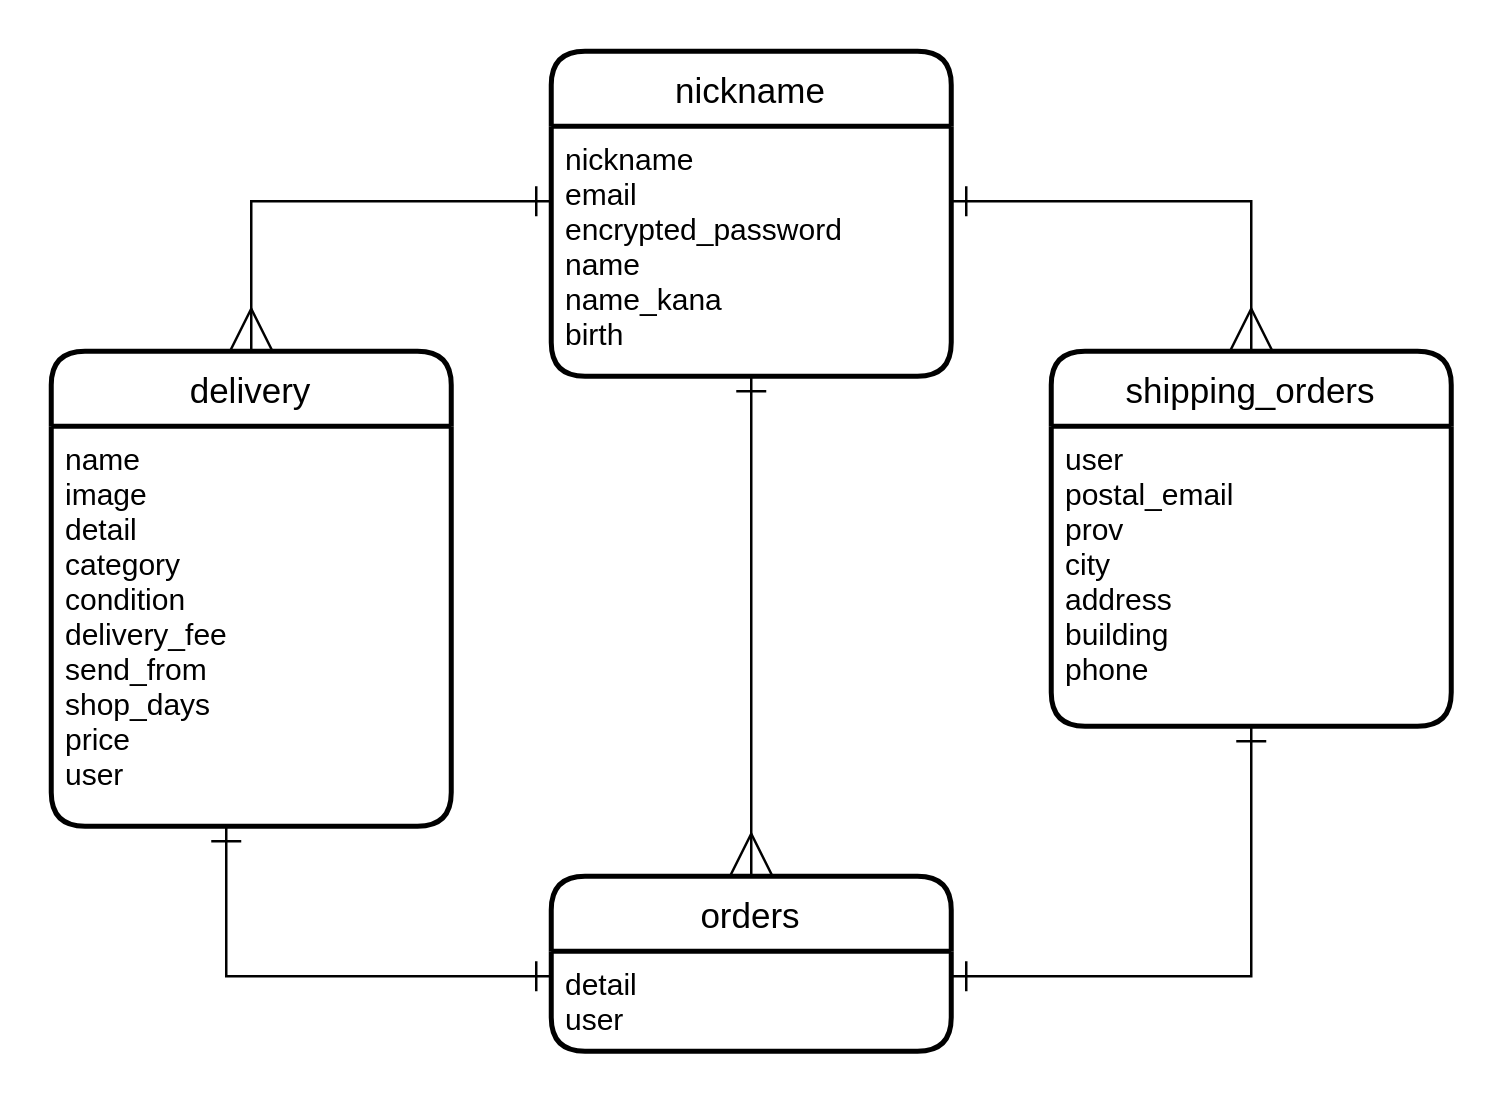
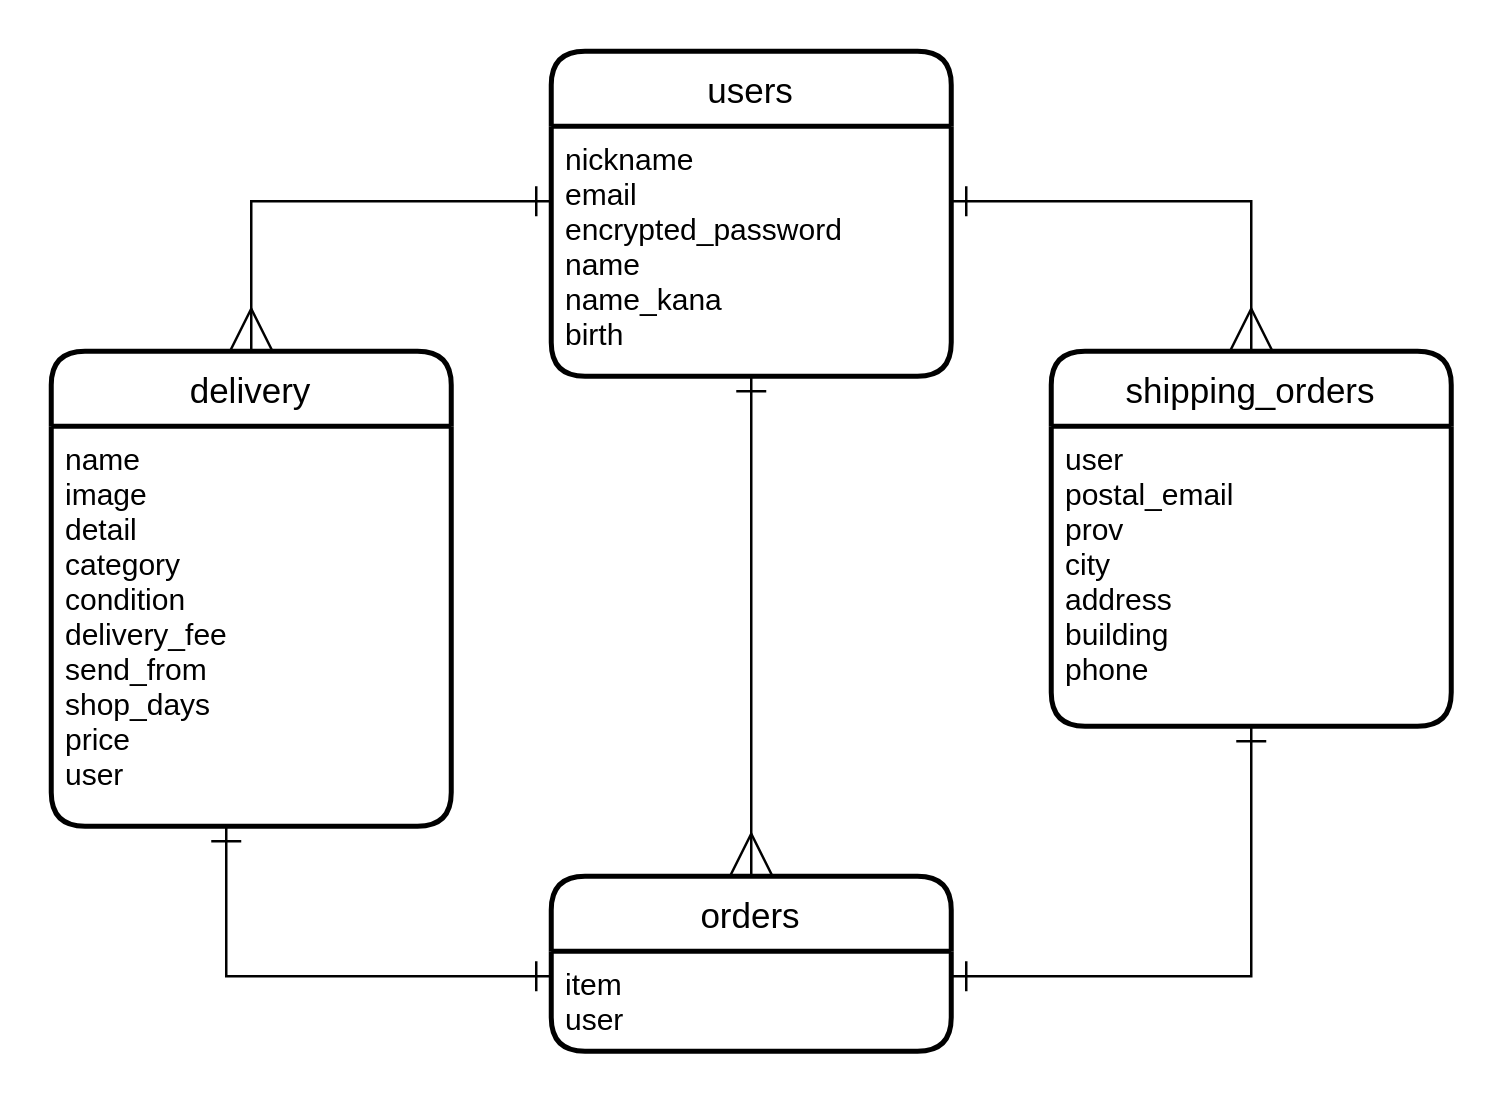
node "nickname": label "nickname" -> "users"
node "detail user": label "detail user" -> "item user"
